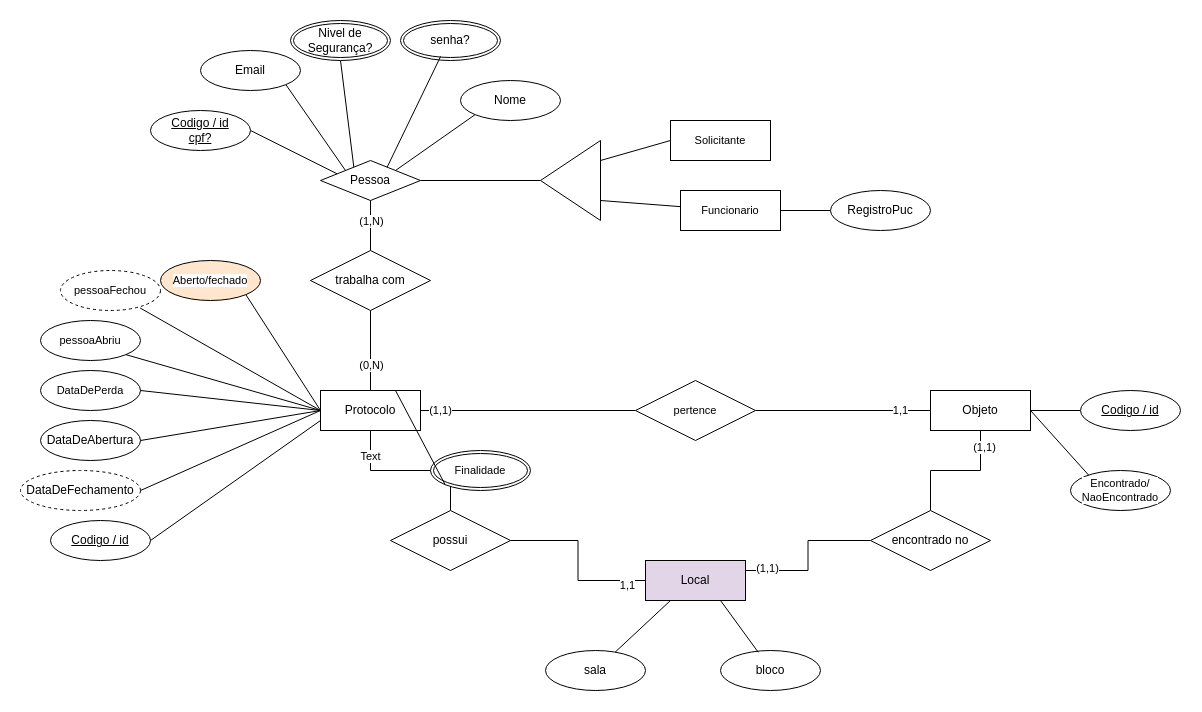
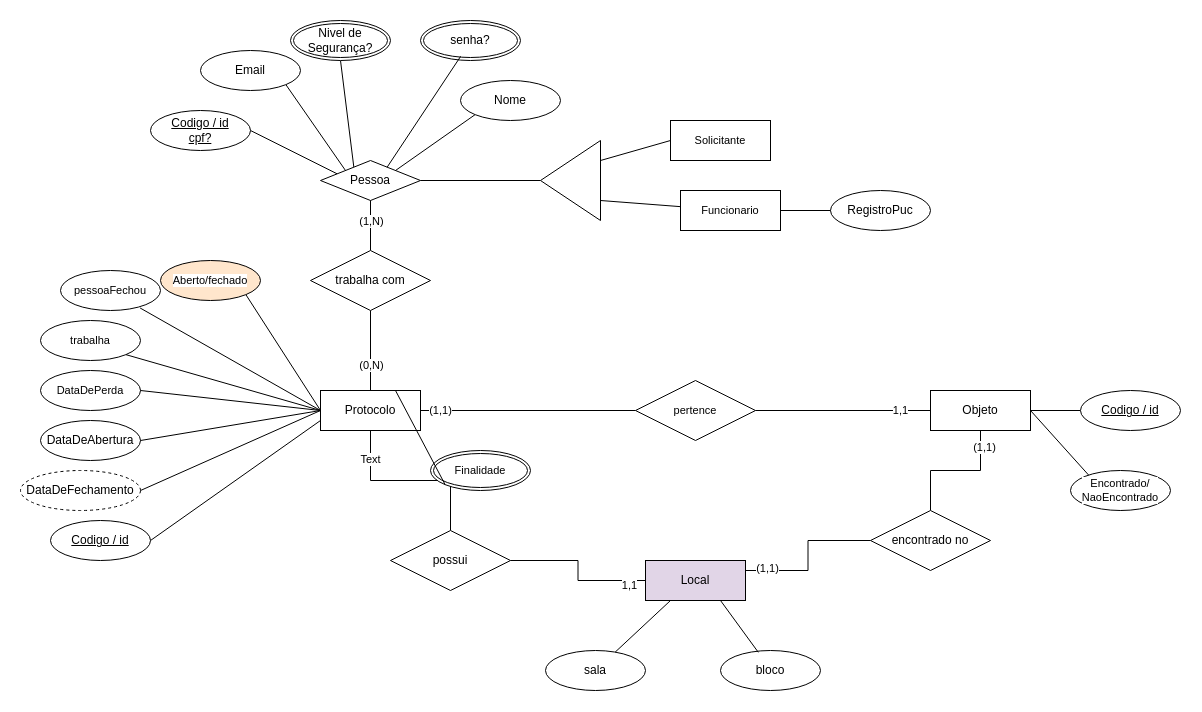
node "senha?": moved (451, 41) -> (471, 41)
node "pessoaFechou": style dashed -> solid
node "pessoaAbriu": label "pessoaAbriu" -> "trabalha"
node "possui": moved (451, 541) -> (451, 561)
